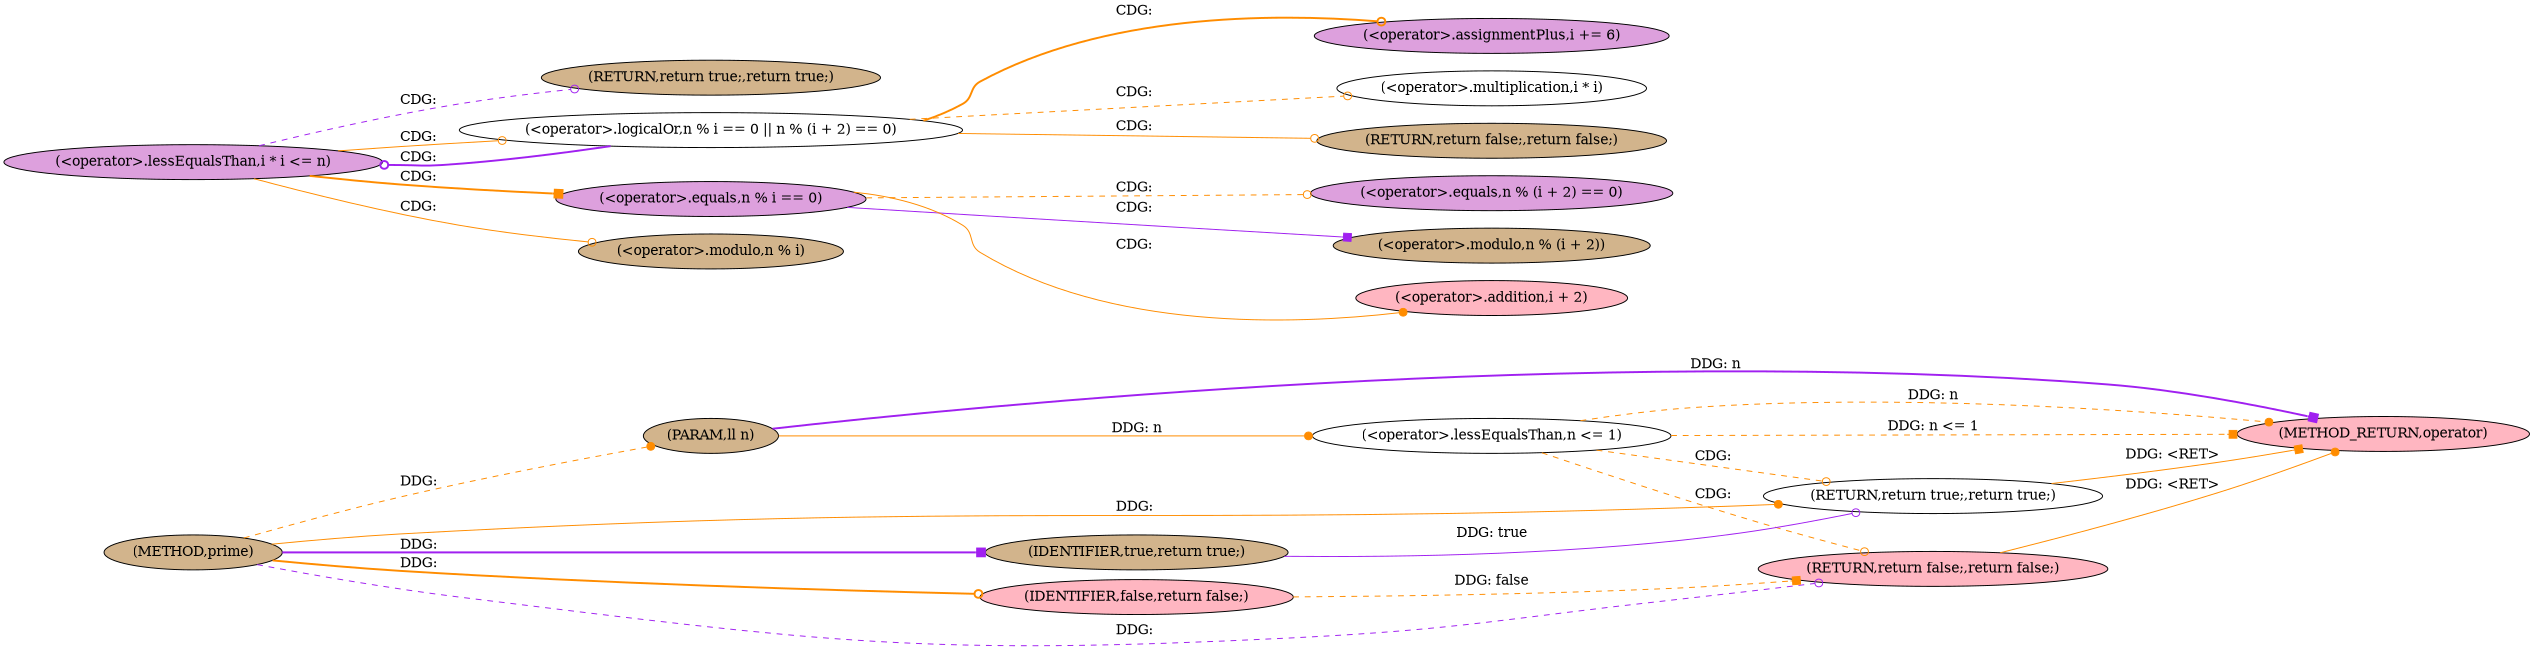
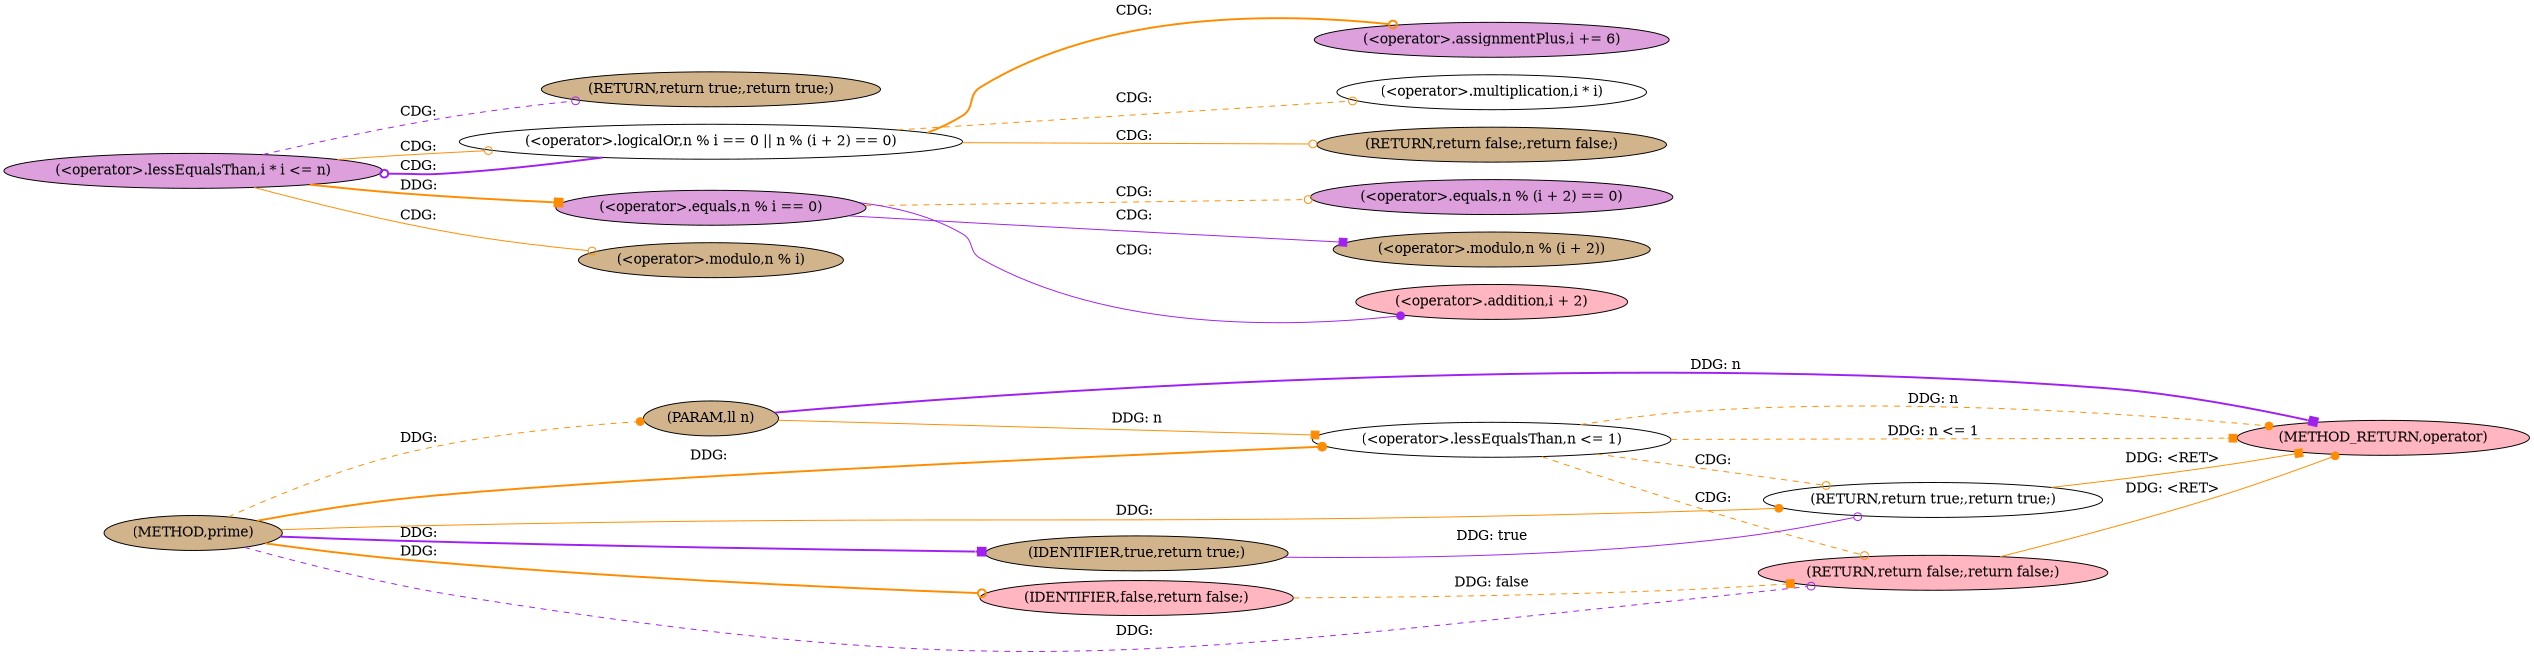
edge "(<operator>.lessEqualsThan,i * i <= n)" -> "(<operator>.equals,n % i == 0)": label "CDG: " -> "DDG: "
edge "(<operator>.equals,n % i == 0)" -> "(<operator>.addition,i + 2)": color darkorange -> purple
edge "(PARAM,ll n)" -> "(<operator>.lessEqualsThan,n <= 1)": arrowhead dot -> box
edge "(METHOD,prime)" -> "(<operator>.lessEqualsThan,n <= 1)": added, label "DDG:"
